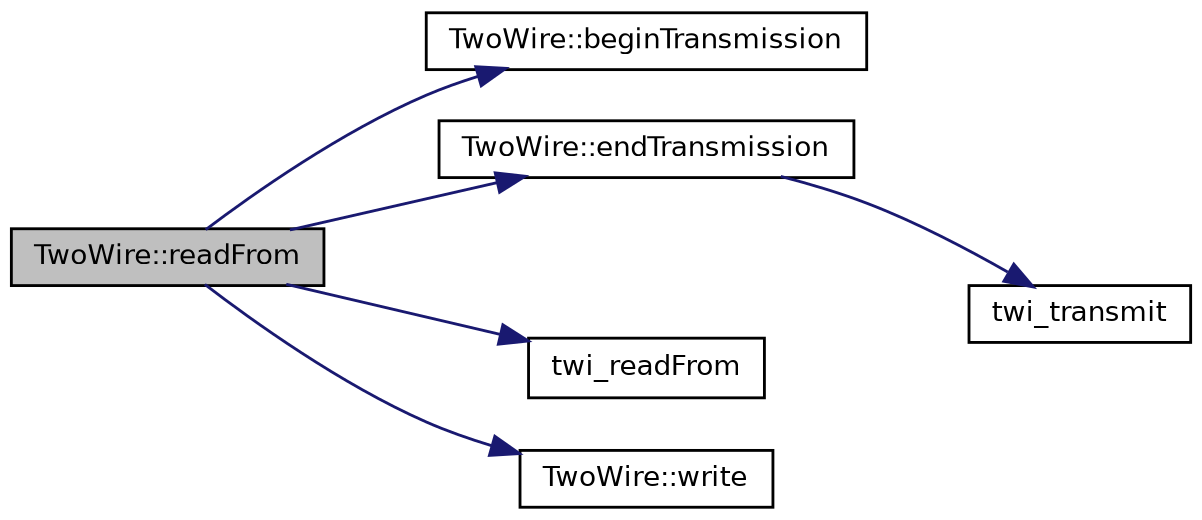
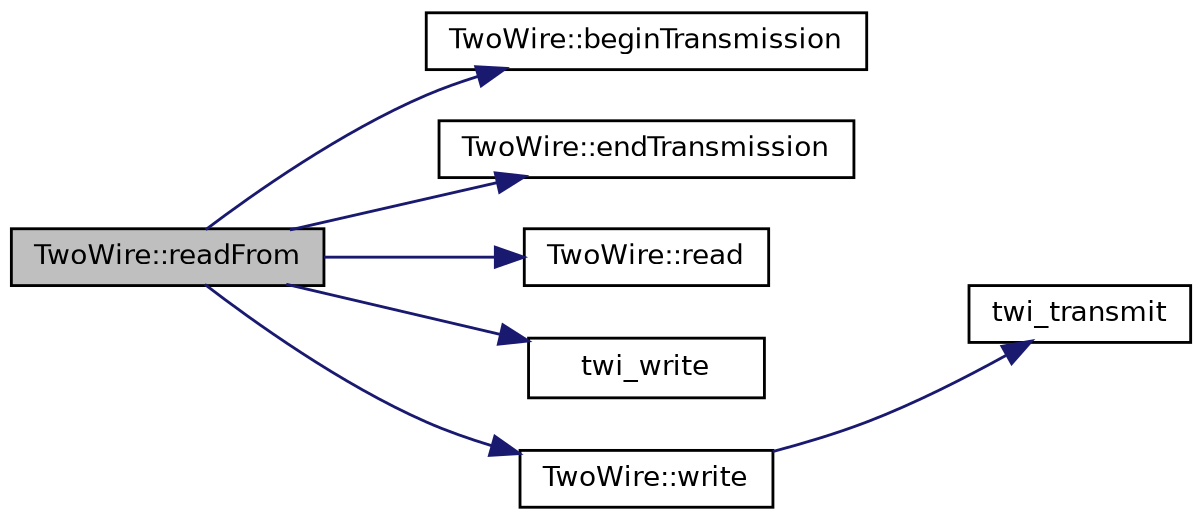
edge "TwoWire::endTransmission" -> "twi_transmit": now "TwoWire::write" -> "twi_transmit"
node "TwoWire::read": added
node "twi_readFrom": label "twi_readFrom" -> "twi_write"
